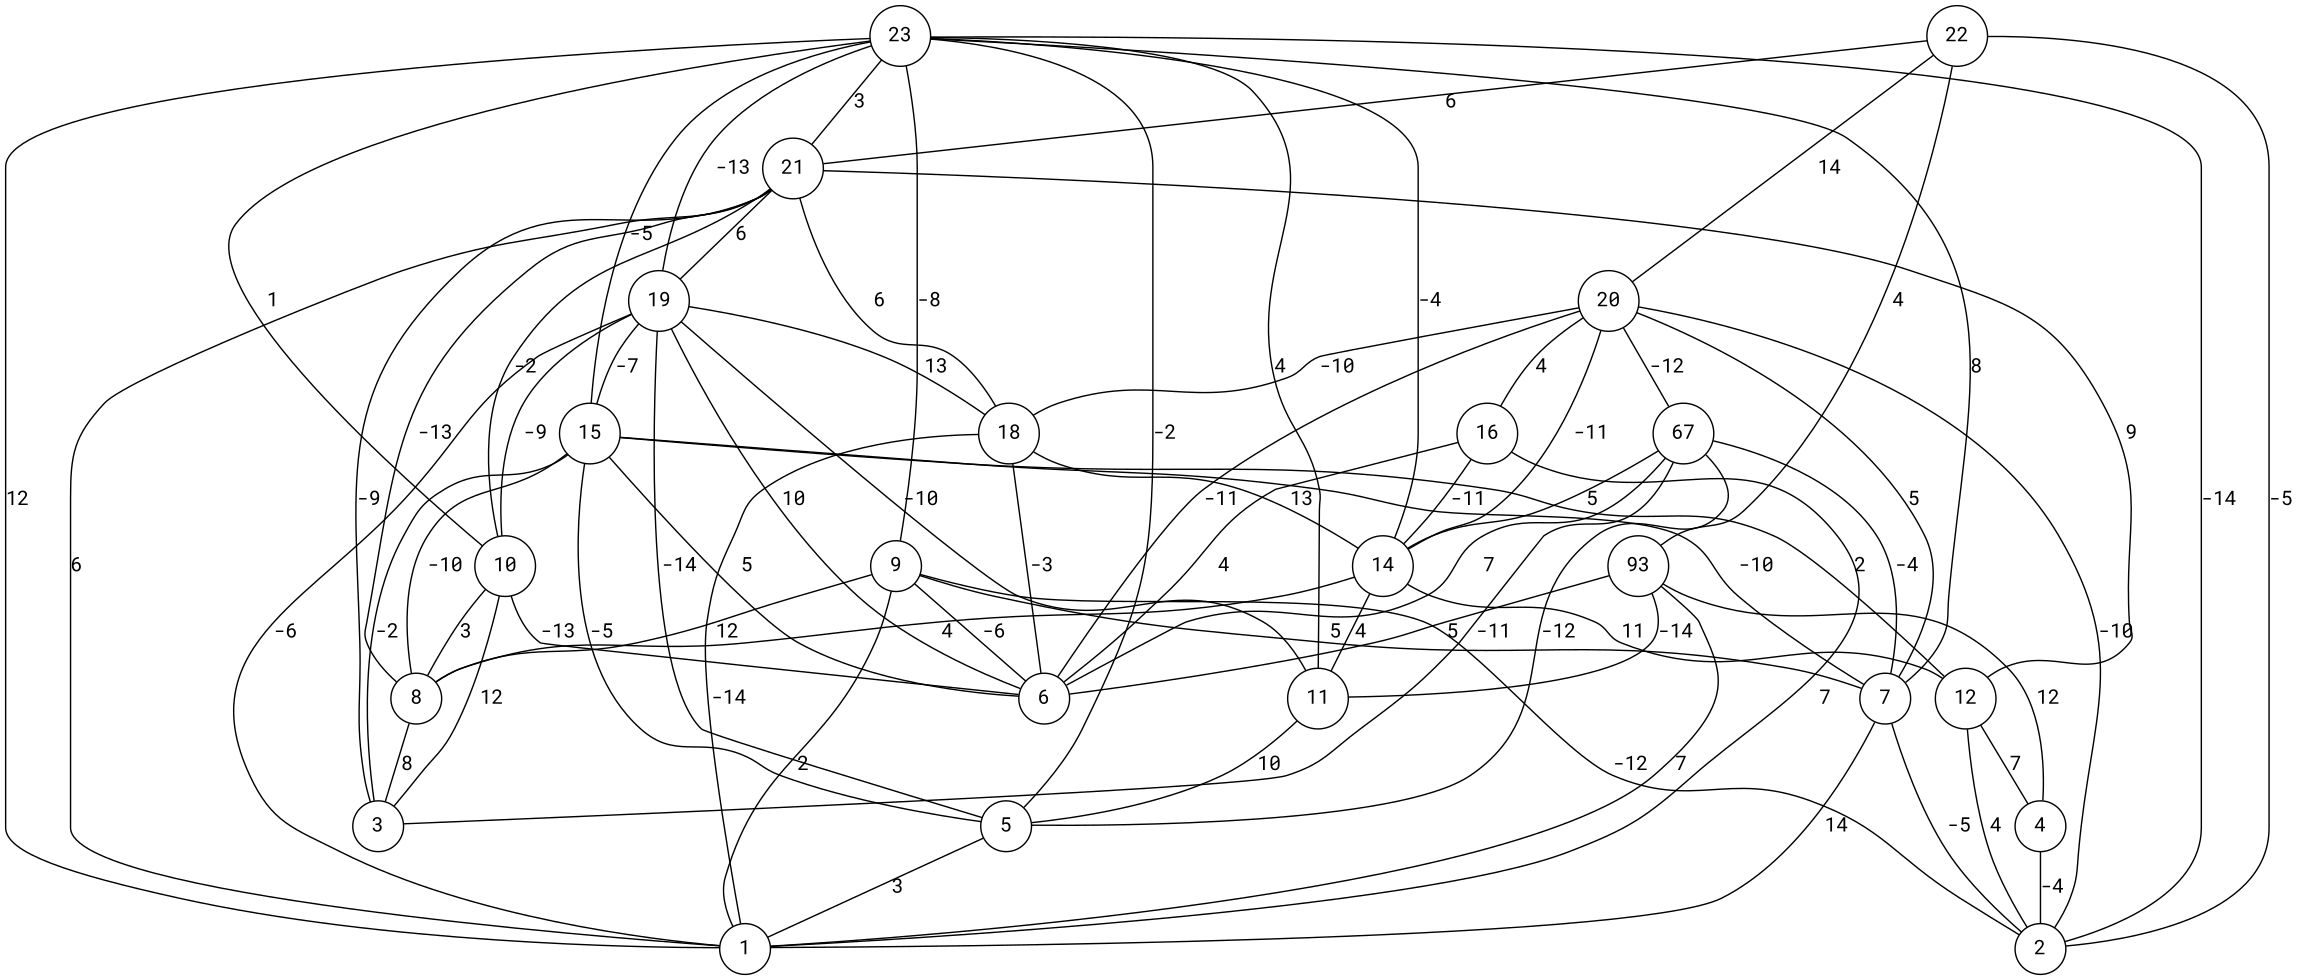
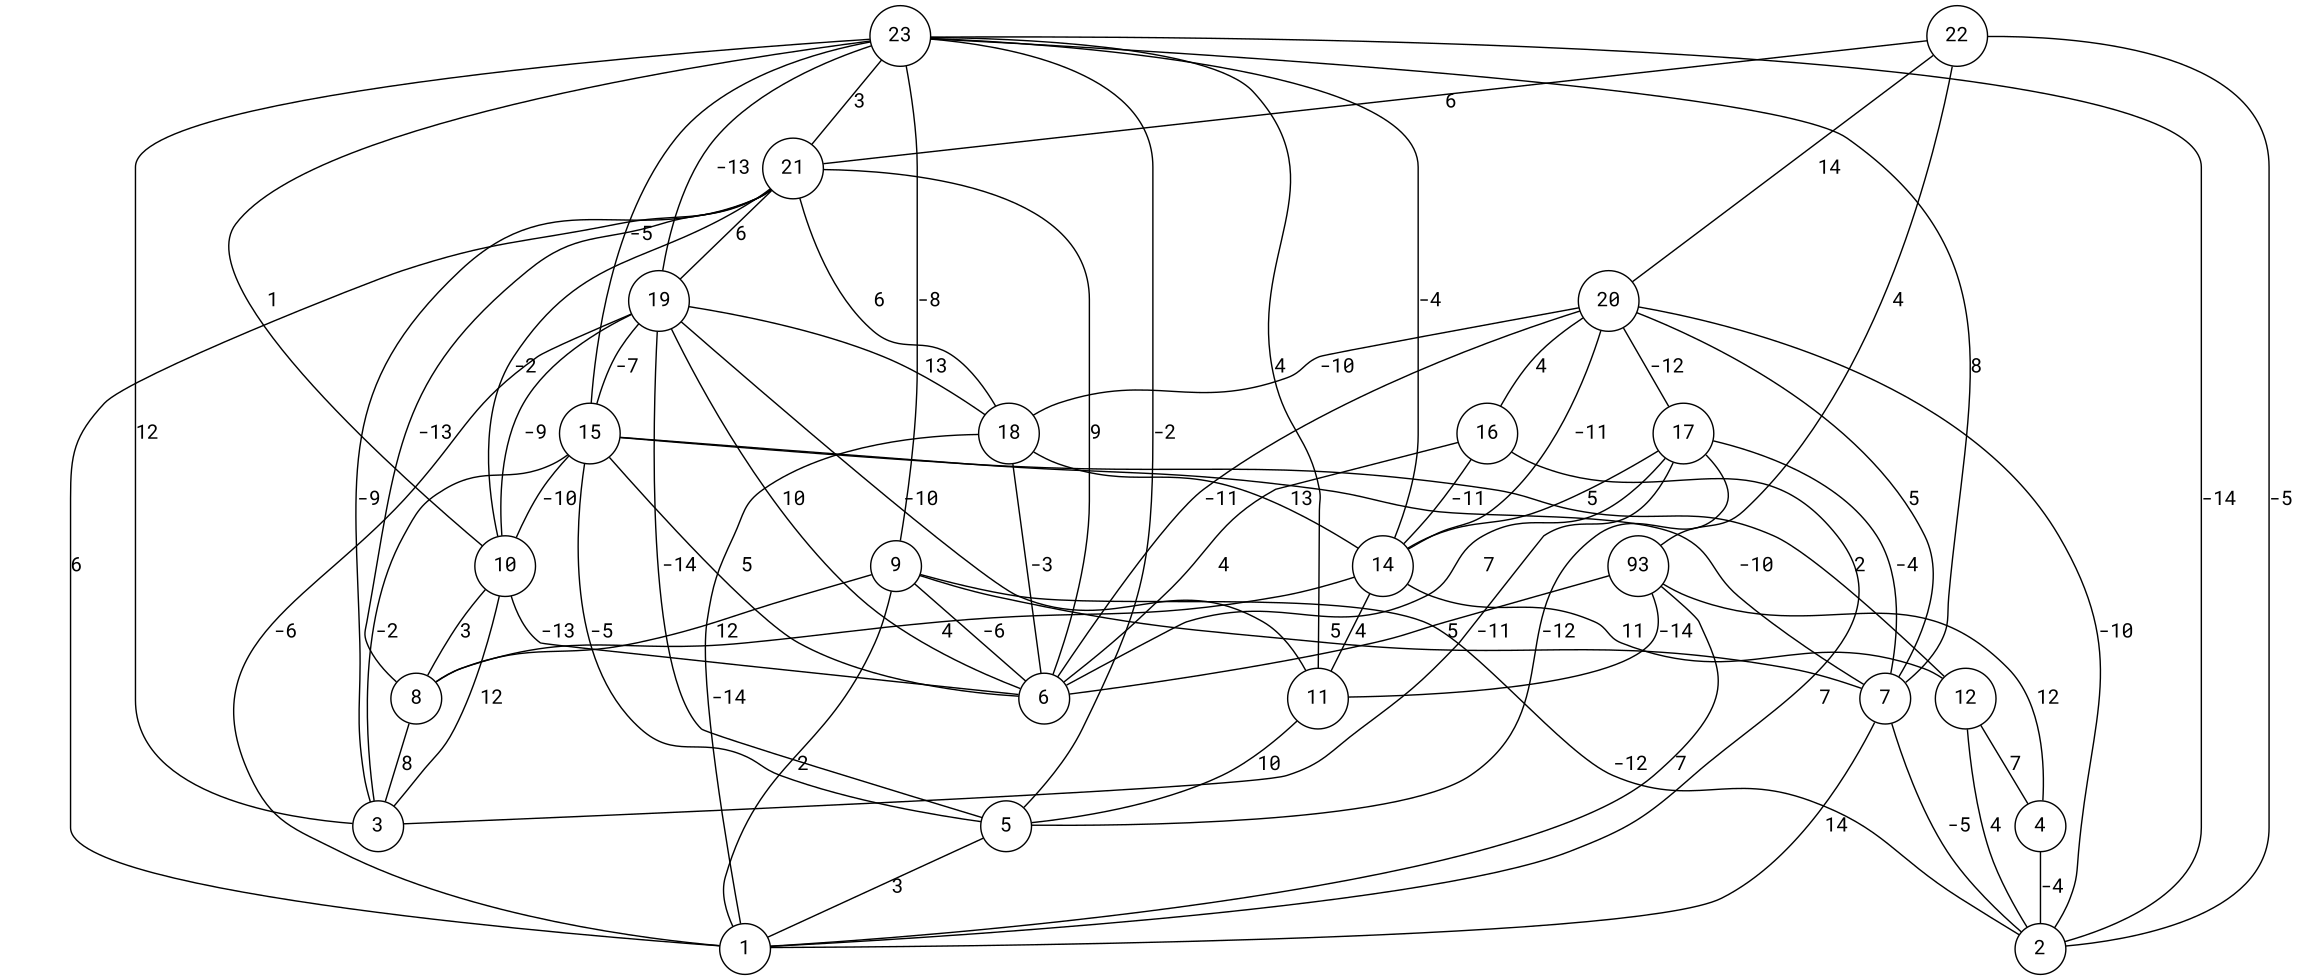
edge "21" -- "12": now "21" -- "6"
edge "23" -- "1": now "23" -- "3"
node "67": label "67" -> "17"
edge "15" -- "8": now "15" -- "10"
